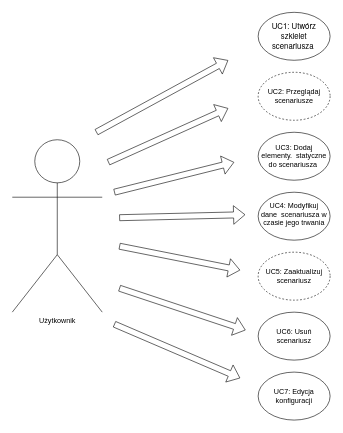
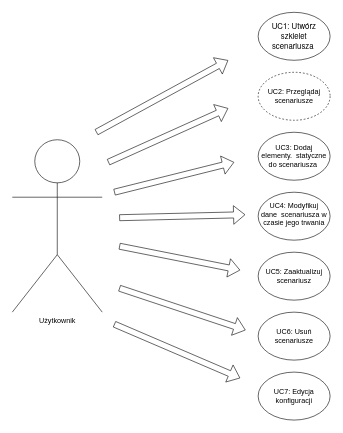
node "UC5: Zaaktualizuj scenariusz": style dashed -> solid
node "UC6: Usuń scenariusz": label "UC6: Usuń scenariusz" -> "UC6: Usuń scenariusze"
